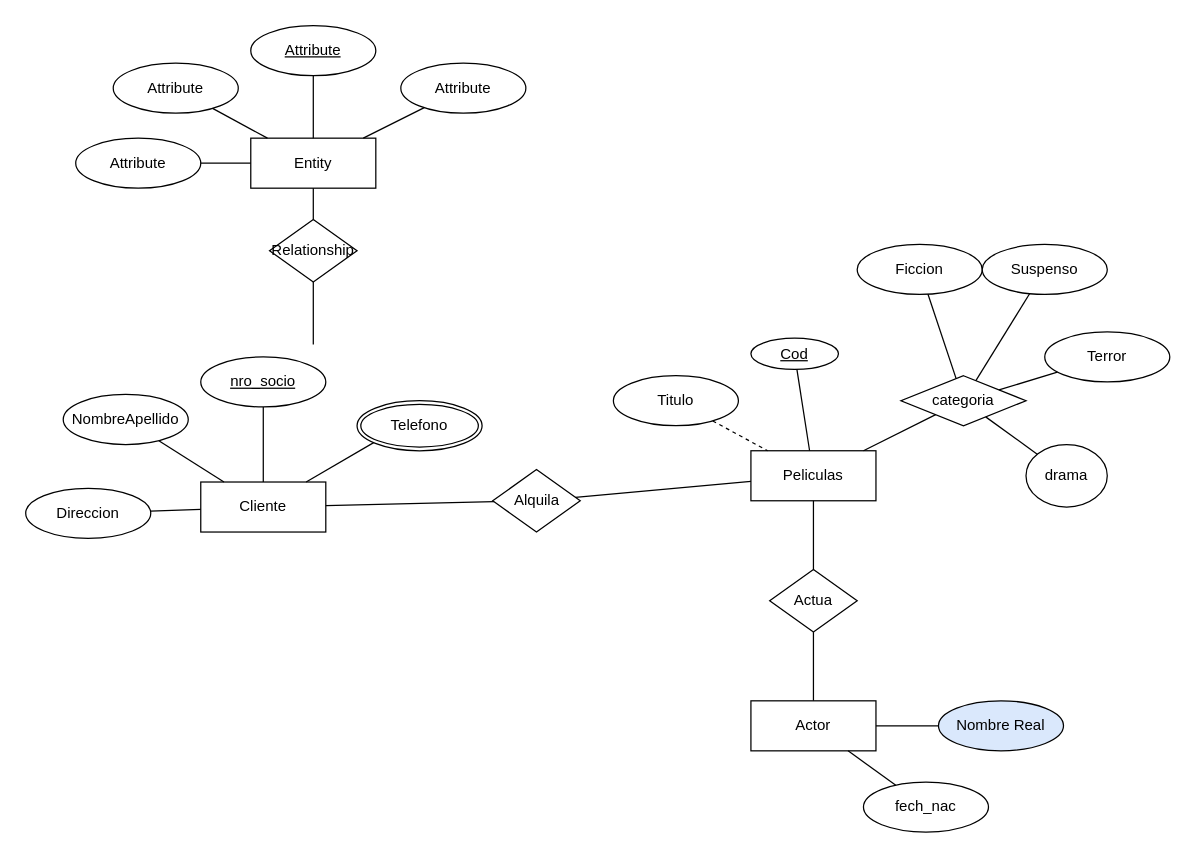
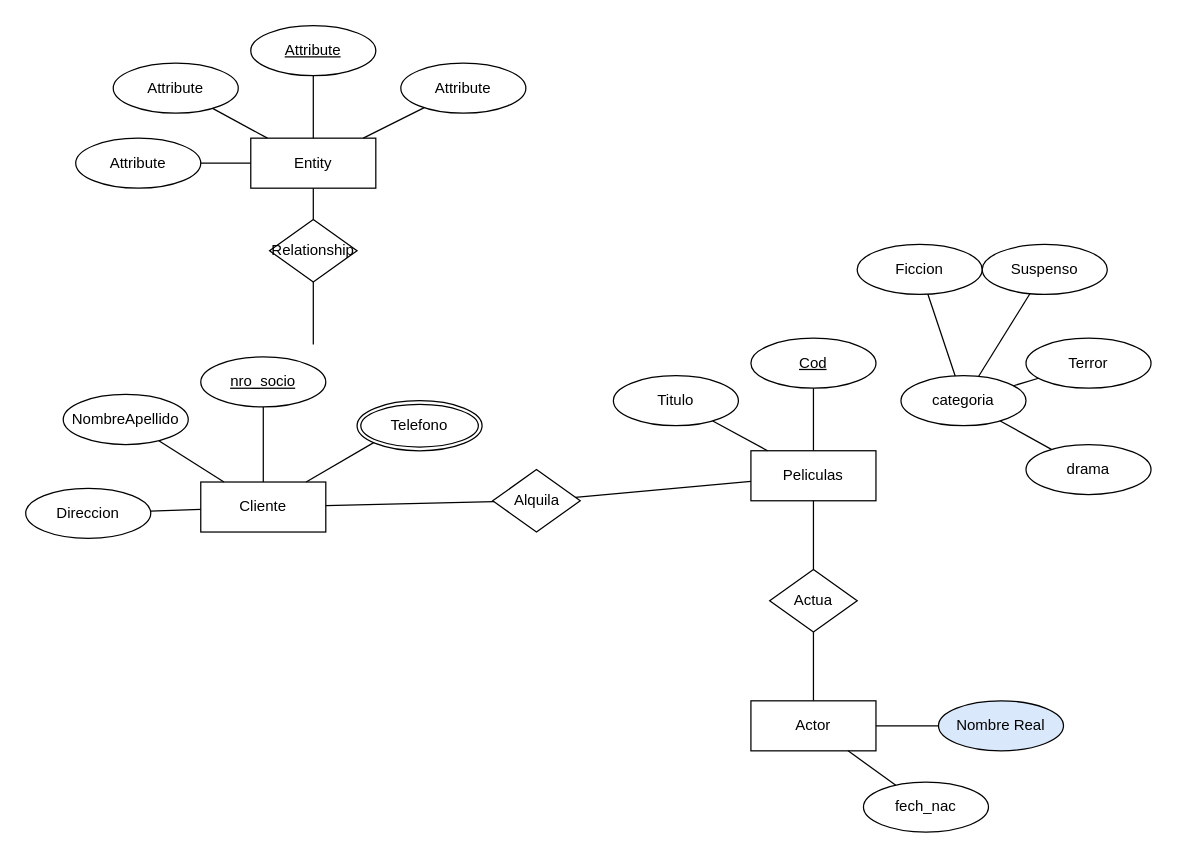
node "Cod": size 88x31 -> 125x50
node "Terror": moved (1107, 357) -> (1088, 363)
node "categoria": shape diamond -> ellipse
edge "categoria" -- "Peliculas": removed
edge "Titulo" -- "Peliculas": style dashed -> solid
node "drama": size 81x63 -> 125x50
